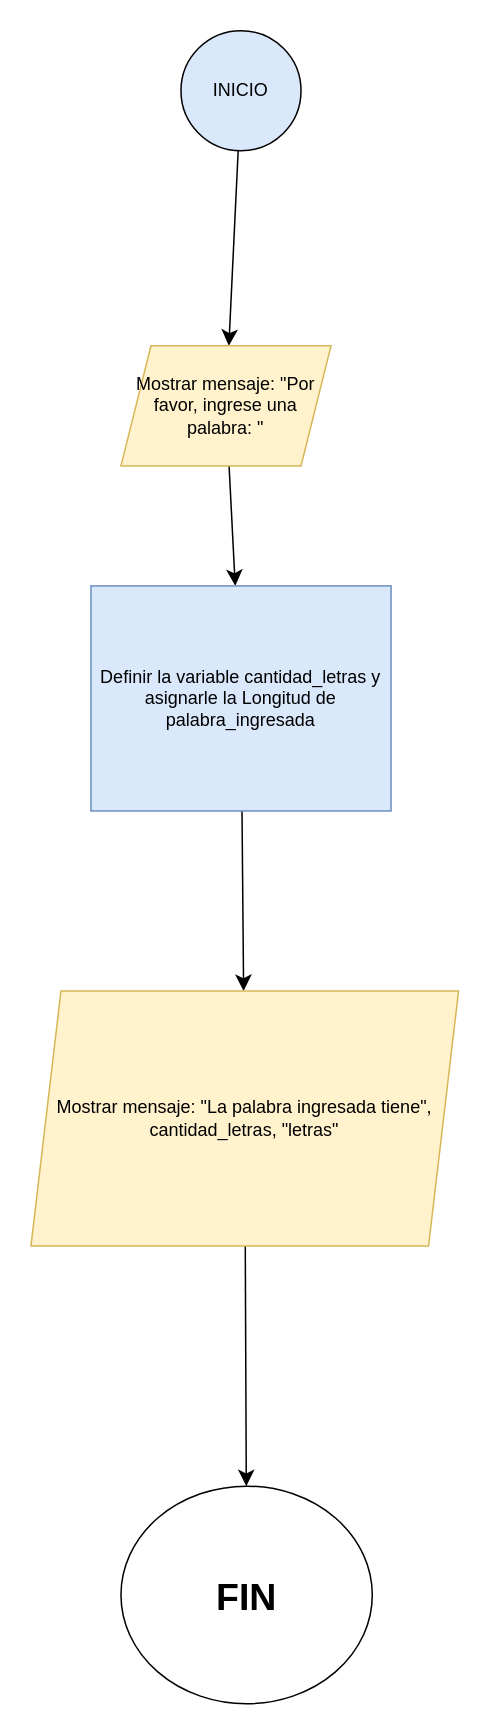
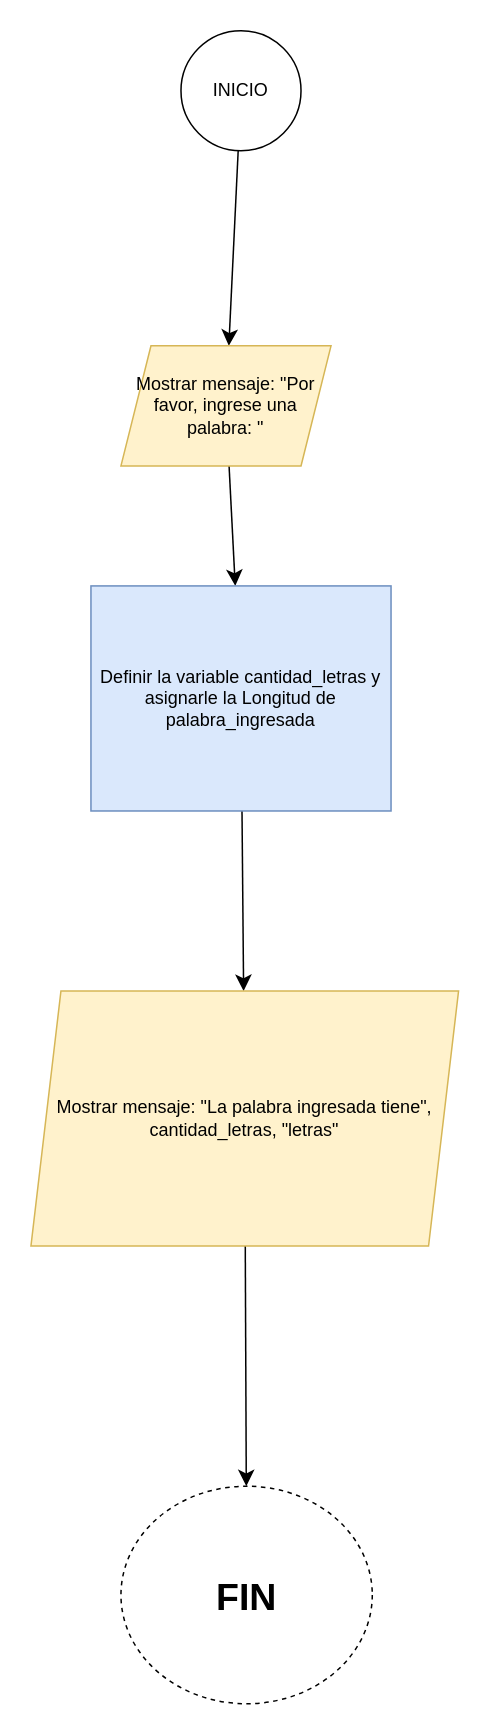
node "INICIO": fillcolor #dae8fc -> #ffffff
node "FIN": style solid -> dashed
